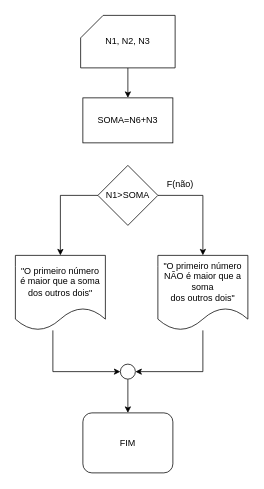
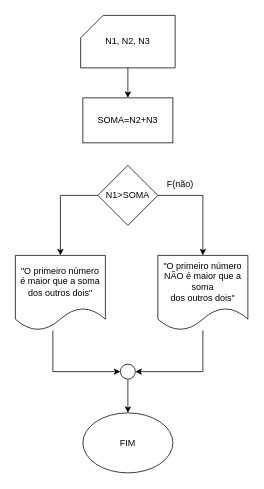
node "SOMA=N6+N3": label "SOMA=N6+N3" -> "SOMA=N2+N3"
node "FIM": shape rounded rectangle -> ellipse
